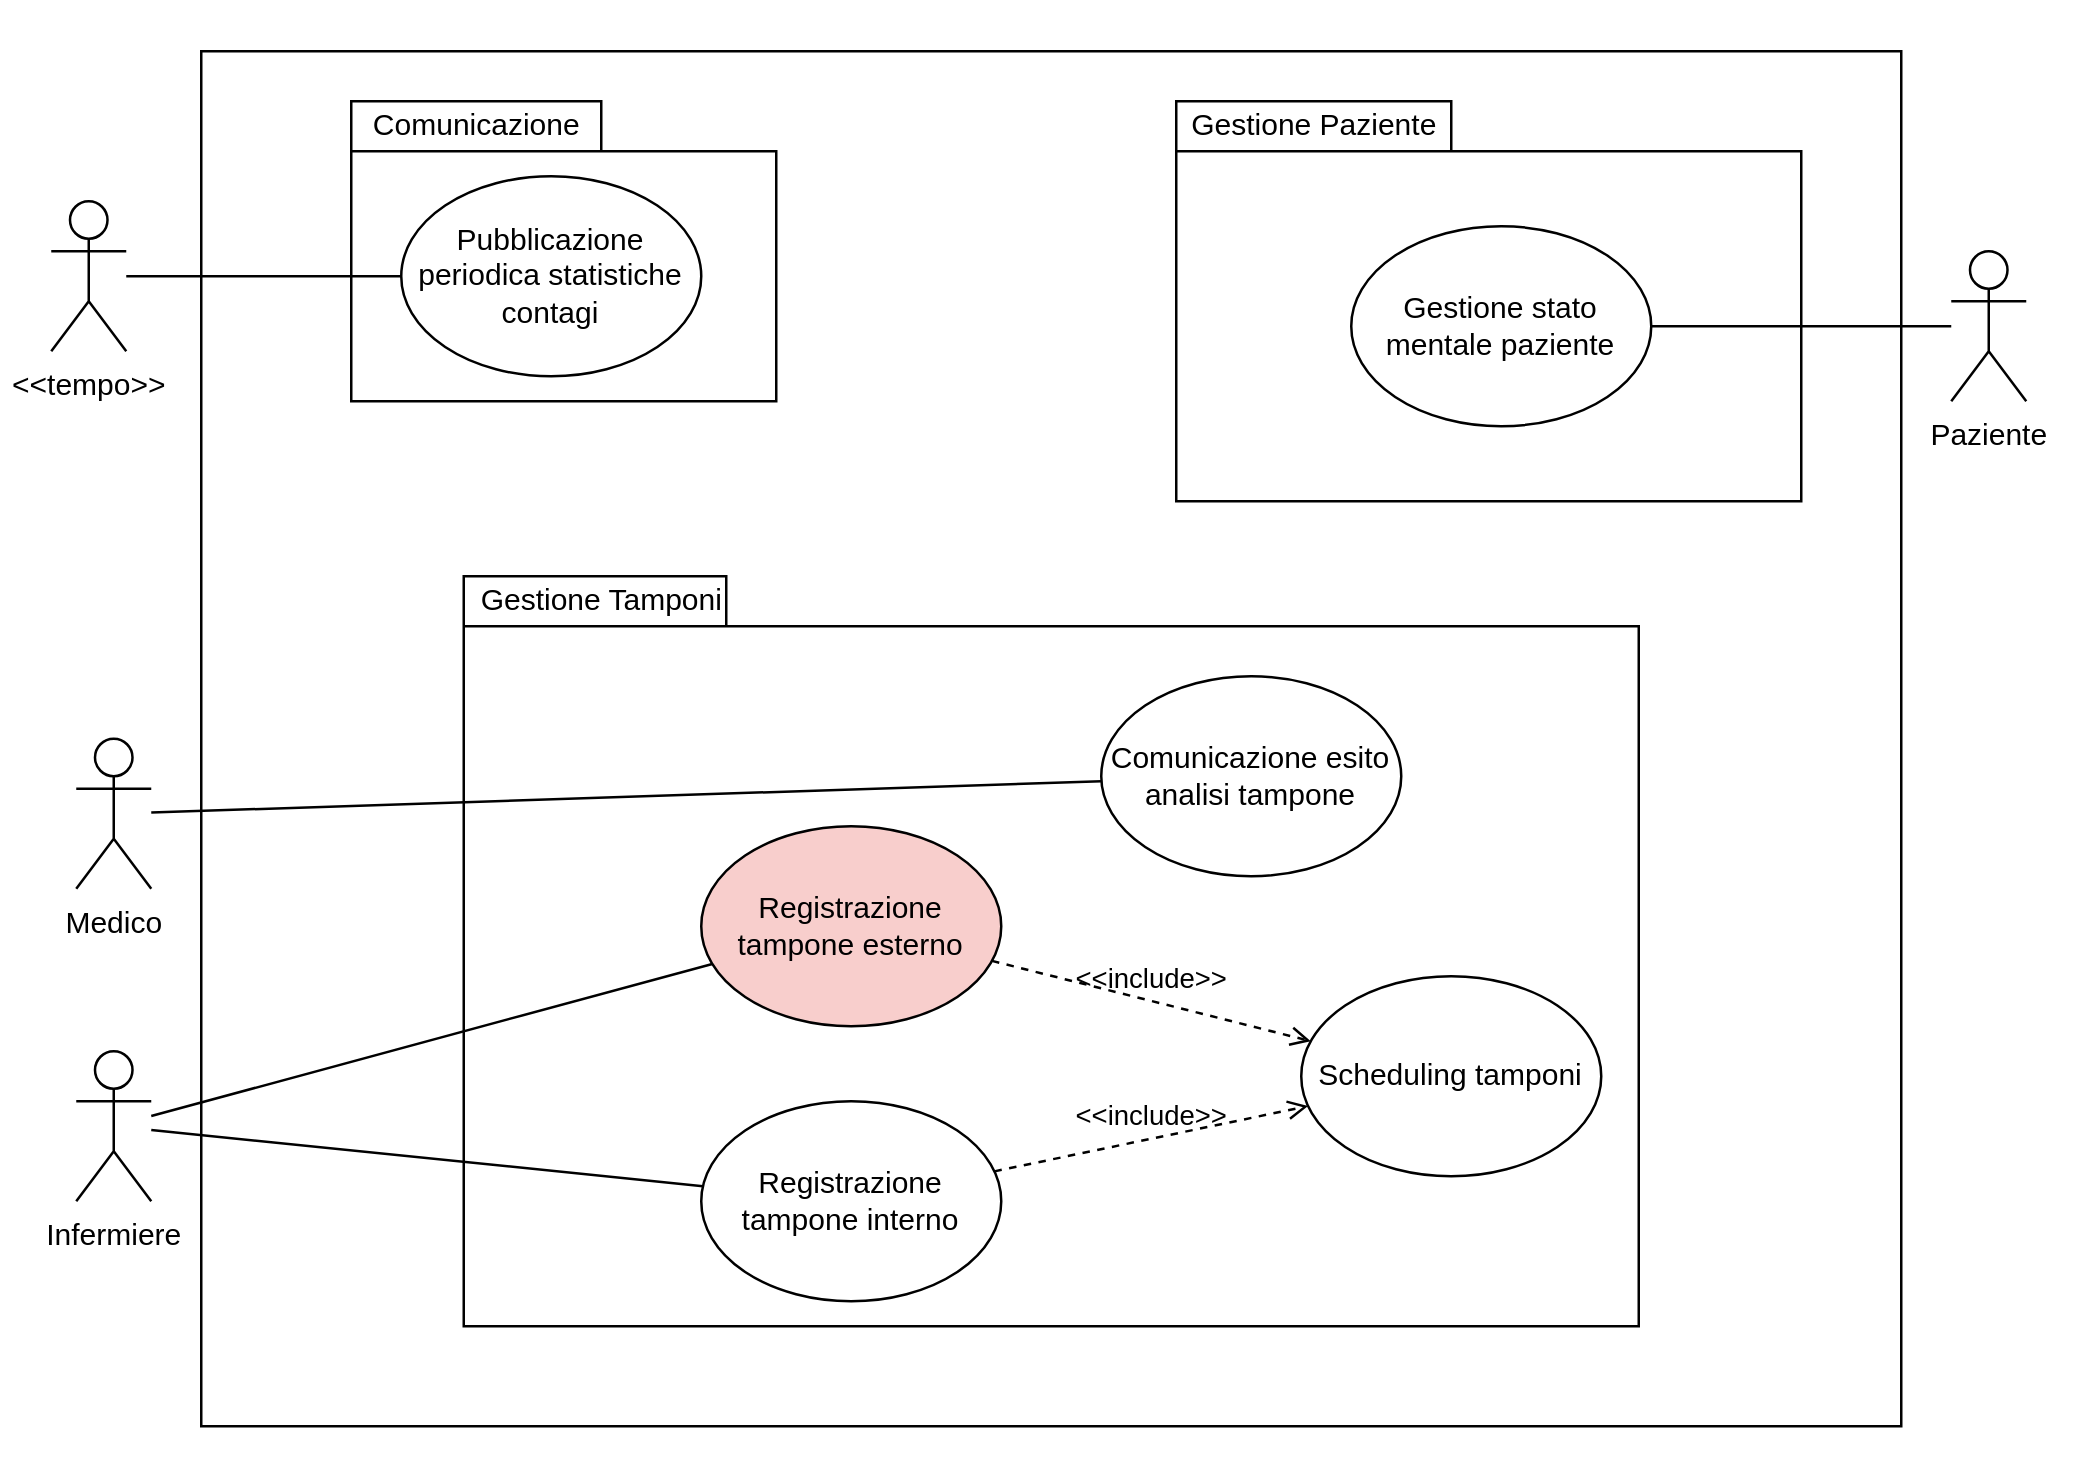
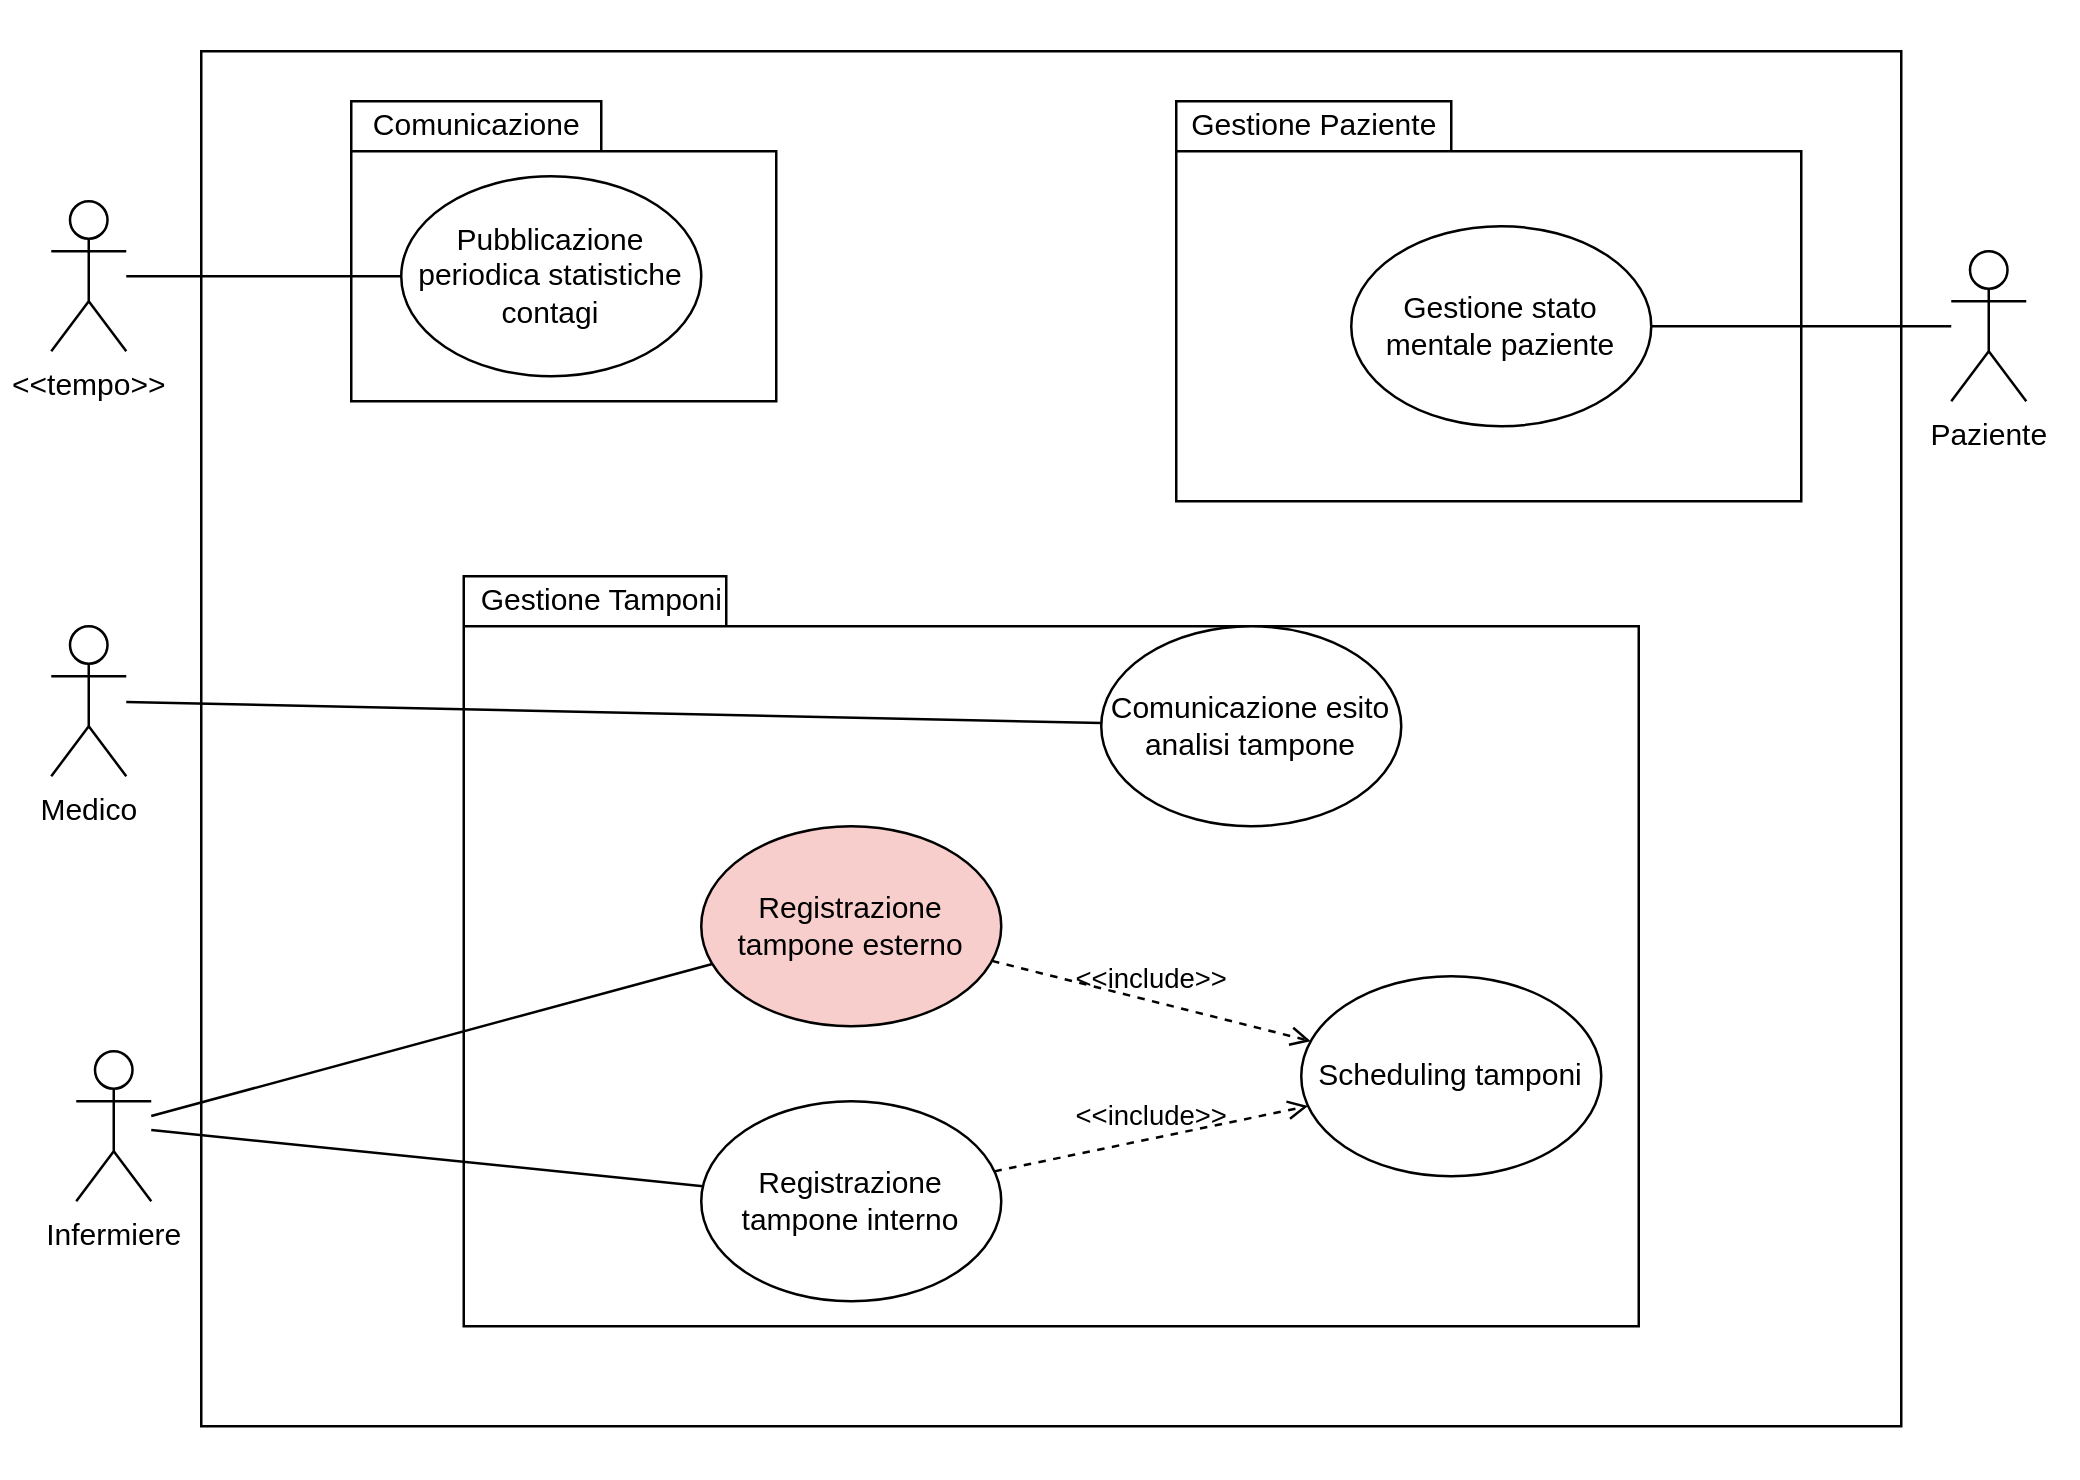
node "Comunicazione esito analisi tampone": moved (1251, 776) -> (1251, 726)
node "Medico": moved (114, 814) -> (89, 701)
